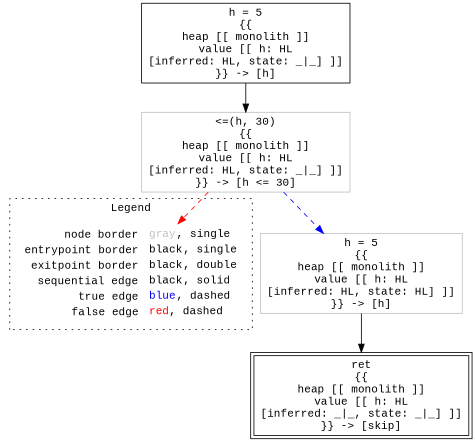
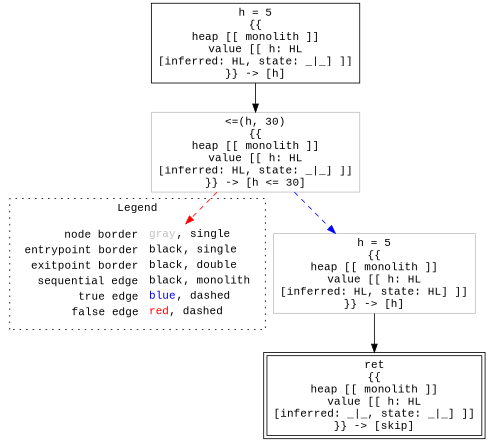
node "node border": text ", solid" -> ", monolith"
